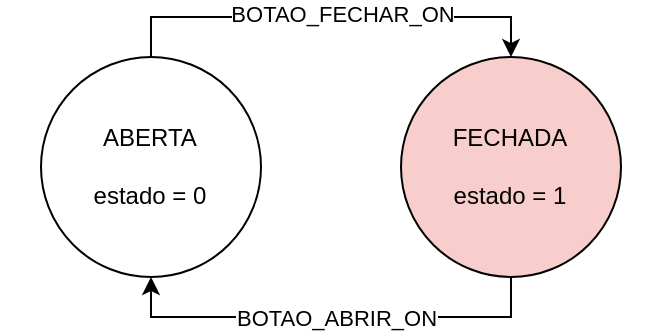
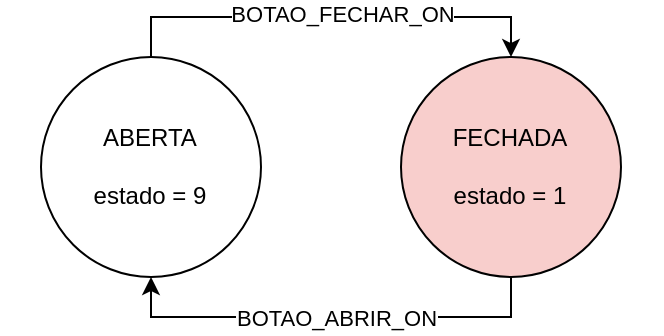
node "ABERTA estado = 0": label "ABERTA estado = 0" -> "ABERTA estado = 9"
